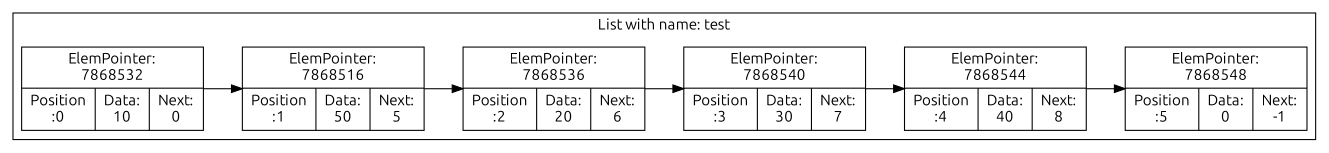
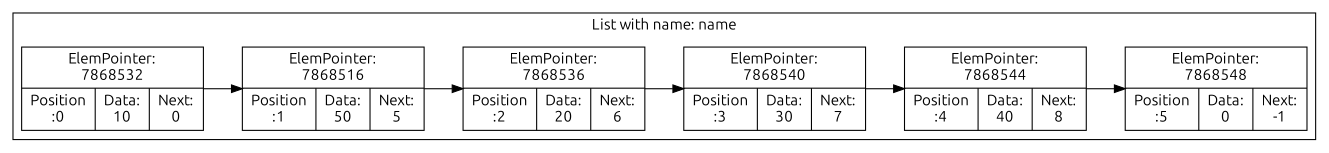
cluster "List with name: test": label "List with name: test" -> "List with name: name"
